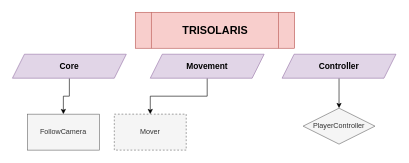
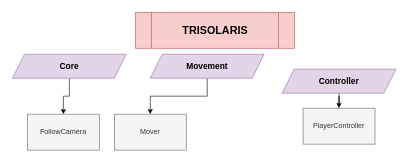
node "Controller": moved (339, 66) -> (339, 81)
node "PlayerController": shape diamond -> rectangle
node "Mover": style dashed -> solid
